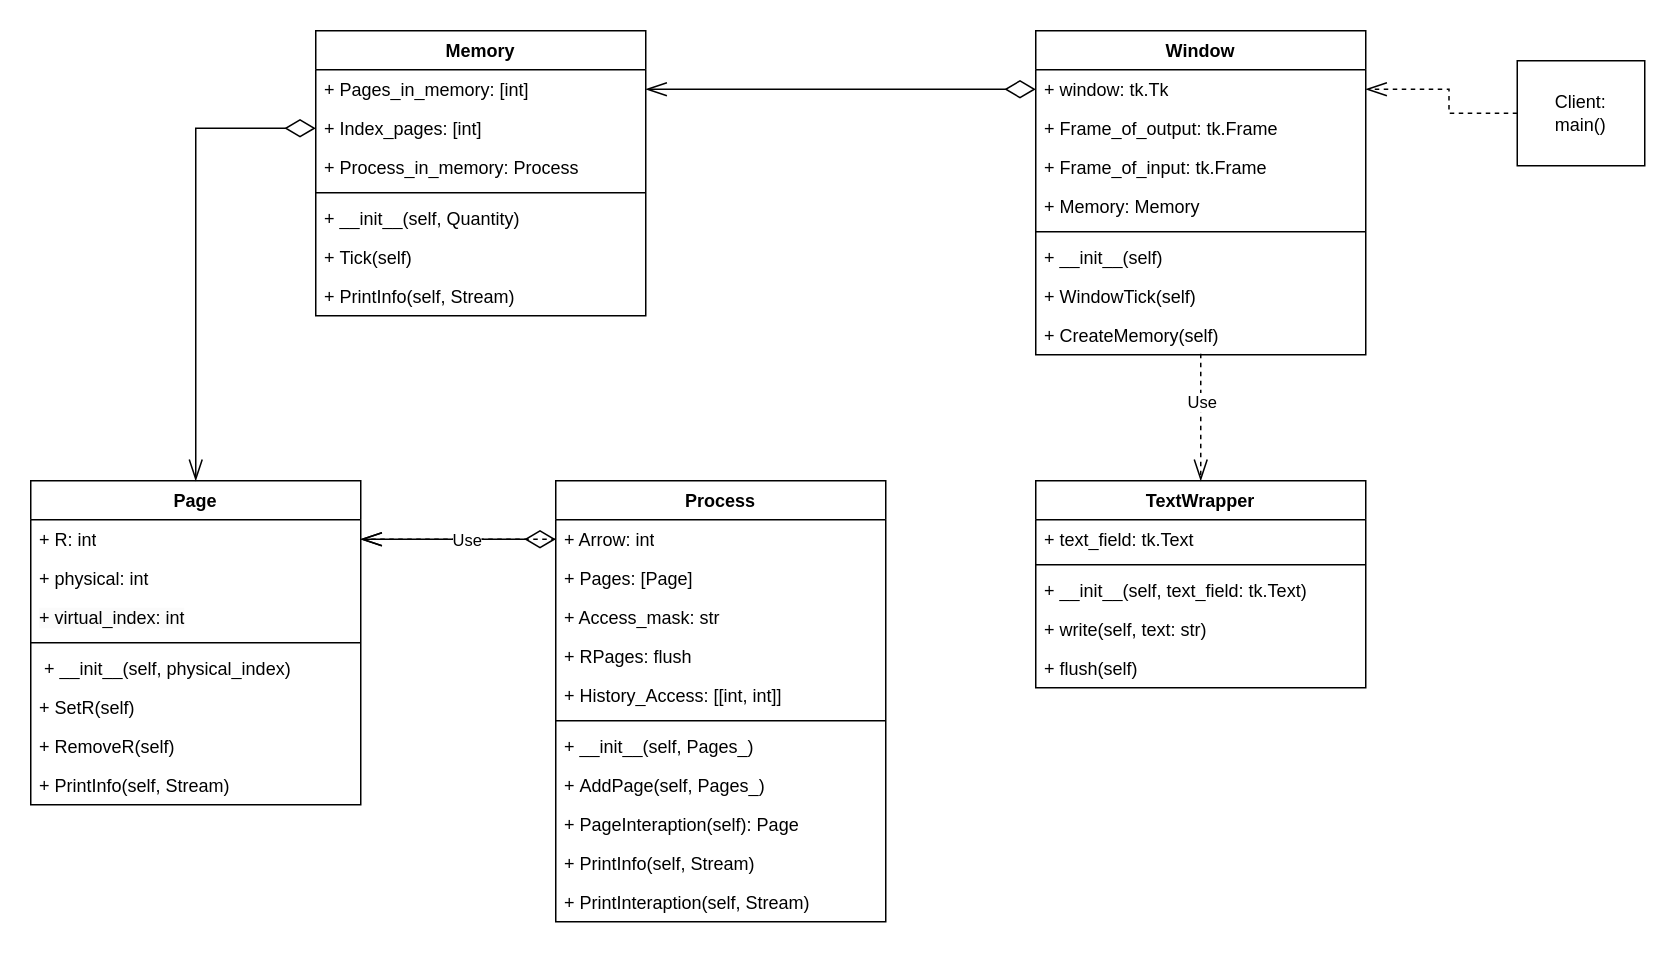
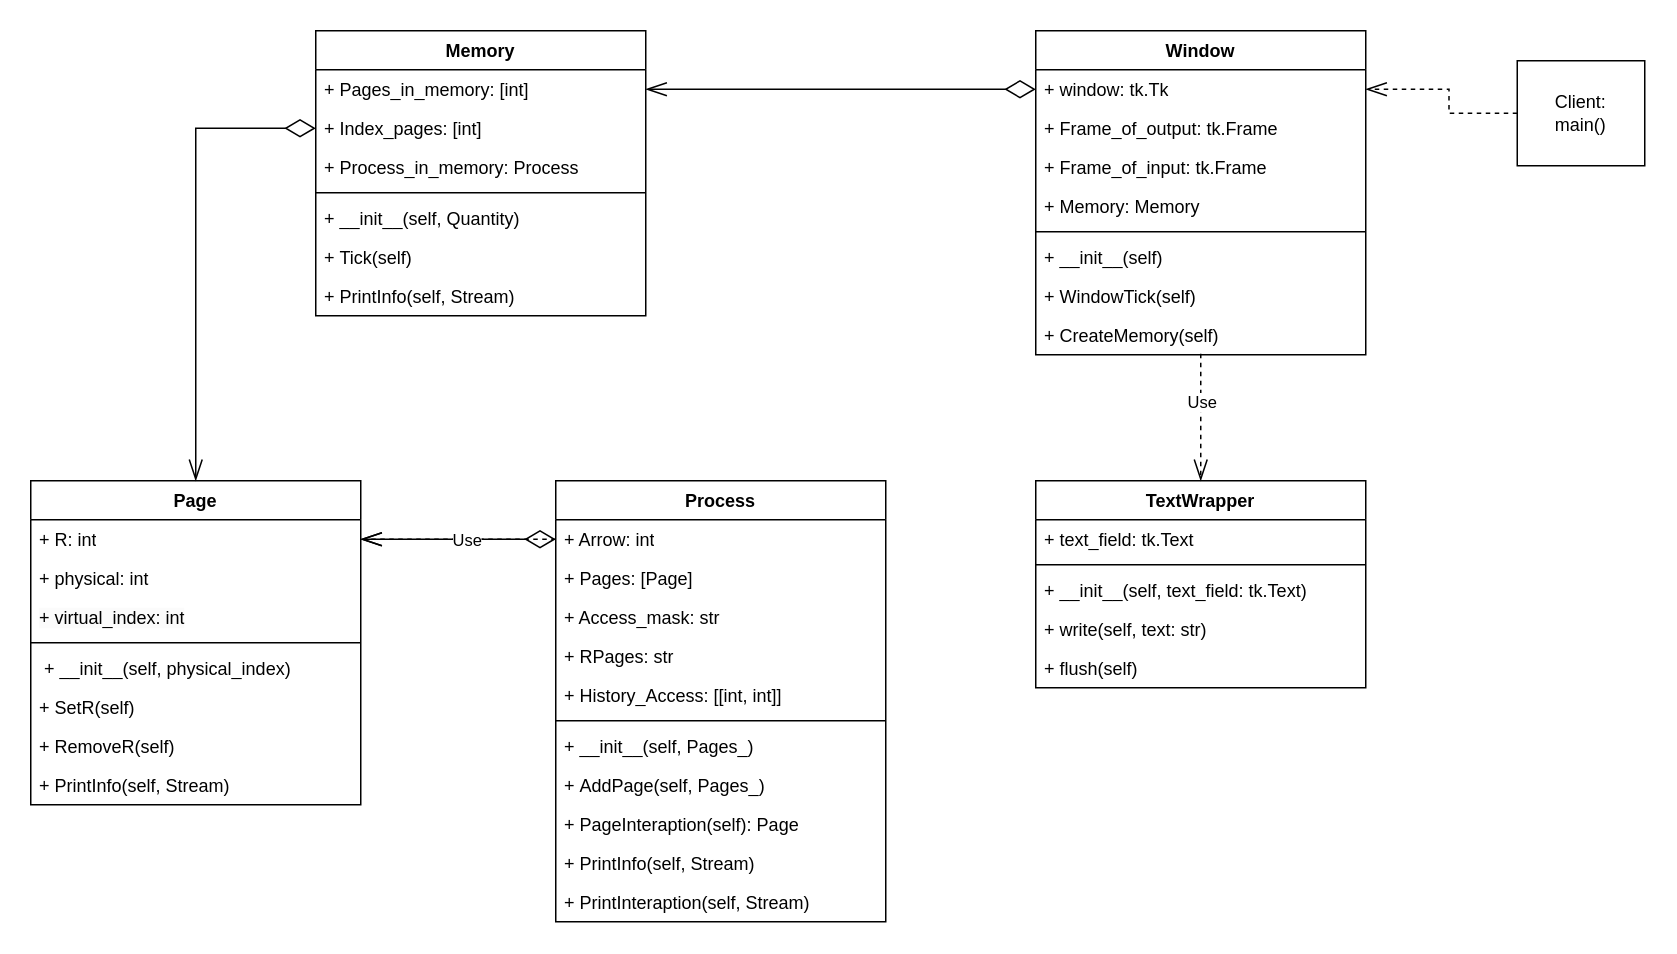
node "+ RPages: flush": label "+ RPages: flush" -> "+ RPages: str"
